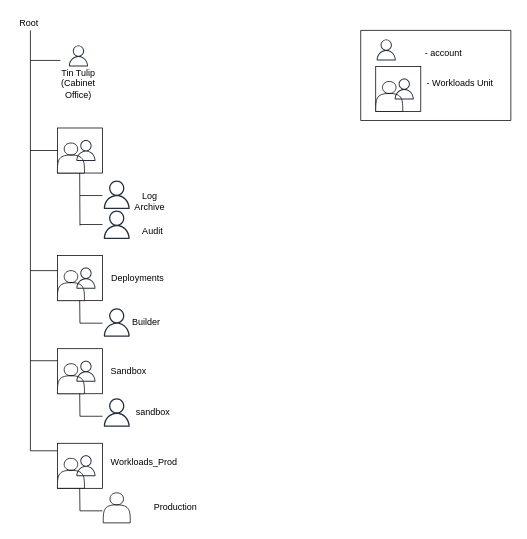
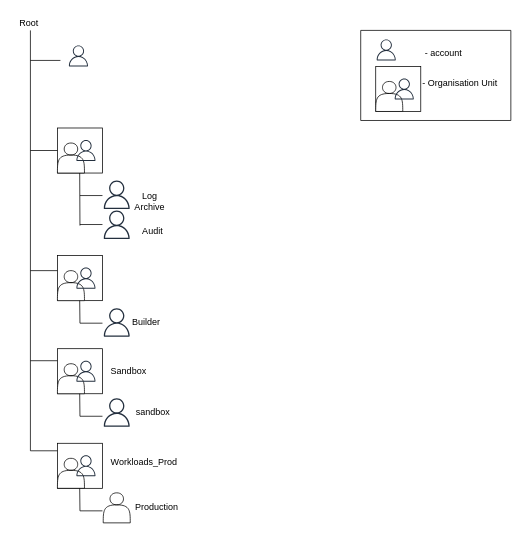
node "Tin Tulip (Cabinet Office)": removed
node "- Workloads Unit": label "- Workloads Unit" -> "- Organisation Unit"
node "Deployments": removed
node "Production": moved (175, 507) -> (156, 507)
